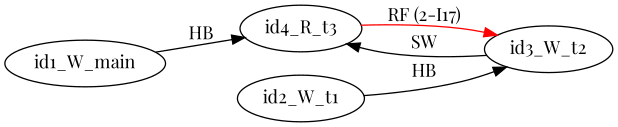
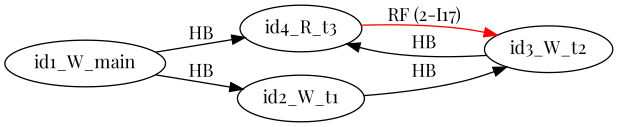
edge "id3_W_t2" -> "id4_R_t3": label "SW" -> "HB"
edge "id1_W_main" -> "id2_W_t1": added, label "HB"
